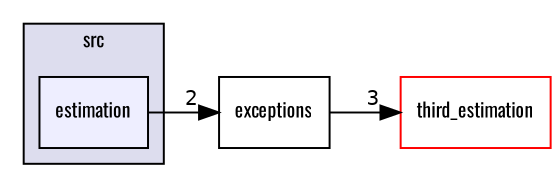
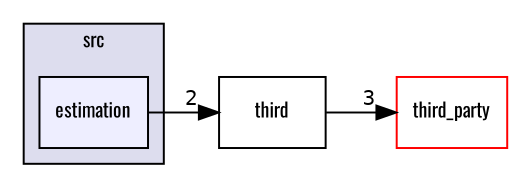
node "exceptions": label "exceptions" -> "third"
node "third_estimation": label "third_estimation" -> "third_party"
